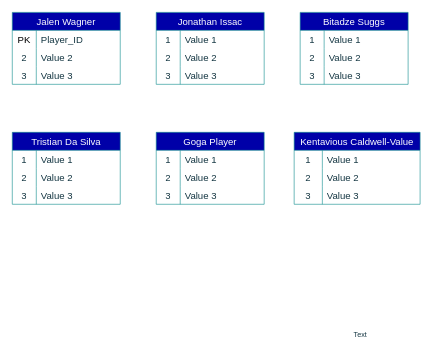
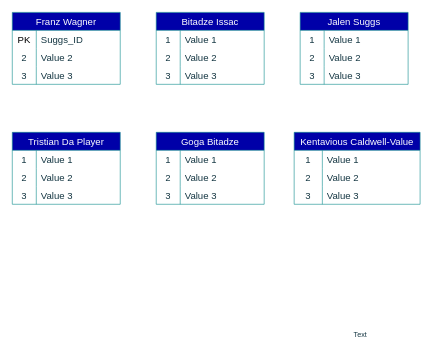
node "Jalen Wagner": label "Jalen Wagner" -> "Franz Wagner"
node "Jonathan Issac": label "Jonathan Issac" -> "Bitadze Issac"
node "Bitadze Suggs": label "Bitadze Suggs" -> "Jalen Suggs"
node "Player_ID": label "Player_ID" -> "Suggs_ID"
node "Tristian Da Silva": label "Tristian Da Silva" -> "Tristian Da Player"
node "Goga Player": label "Goga Player" -> "Goga Bitadze"
